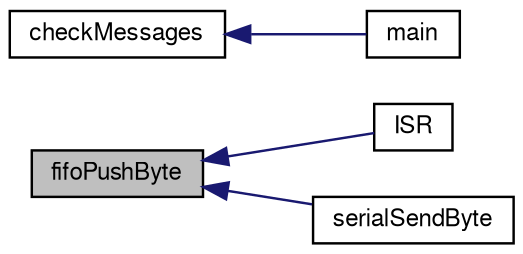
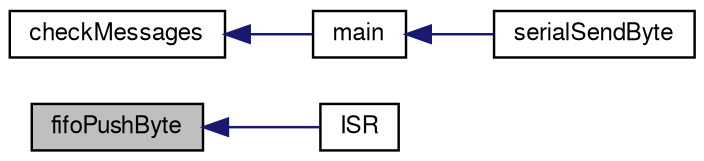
edge "serialSendByte" -> "fifoPushByte": now "serialSendByte" -> "main"
